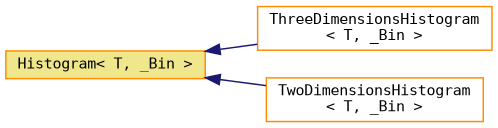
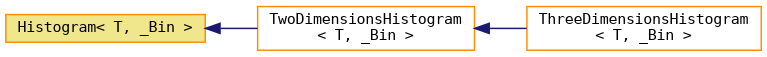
edge "ThreeDimensionsHistogram < T, _Bin >" -> "Histogram< T, _Bin >": now "ThreeDimensionsHistogram < T, _Bin >" -> "TwoDimensionsHistogram < T, _Bin >"
